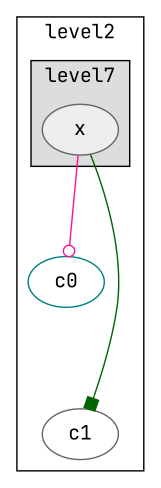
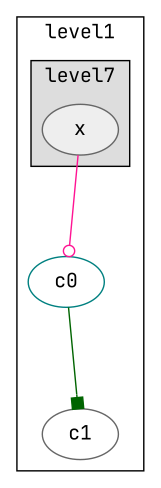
cluster "level2": label "level2" -> "level1"
edge "x" -> "c1": now "c0" -> "c1"
